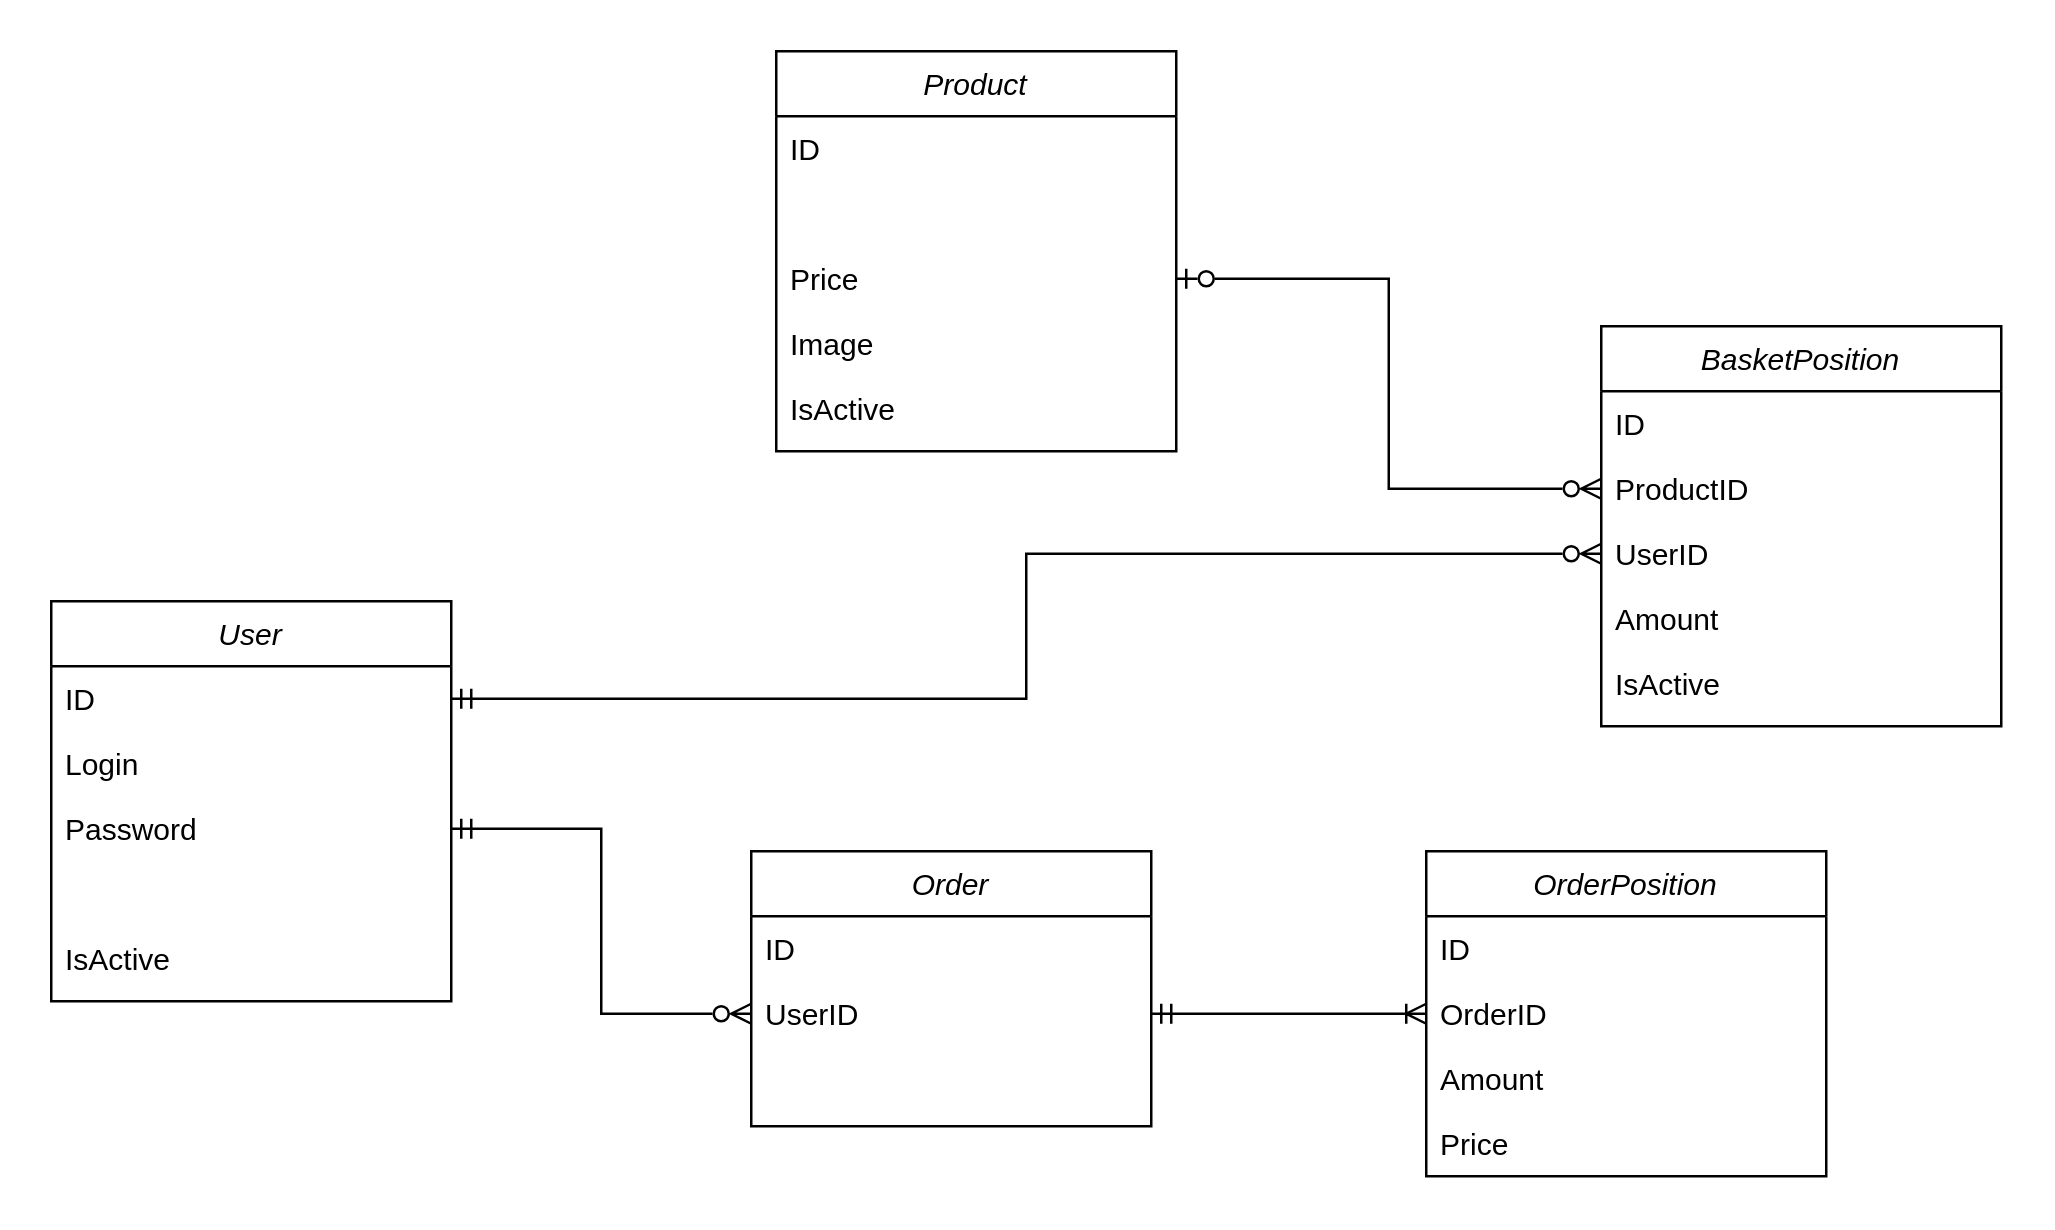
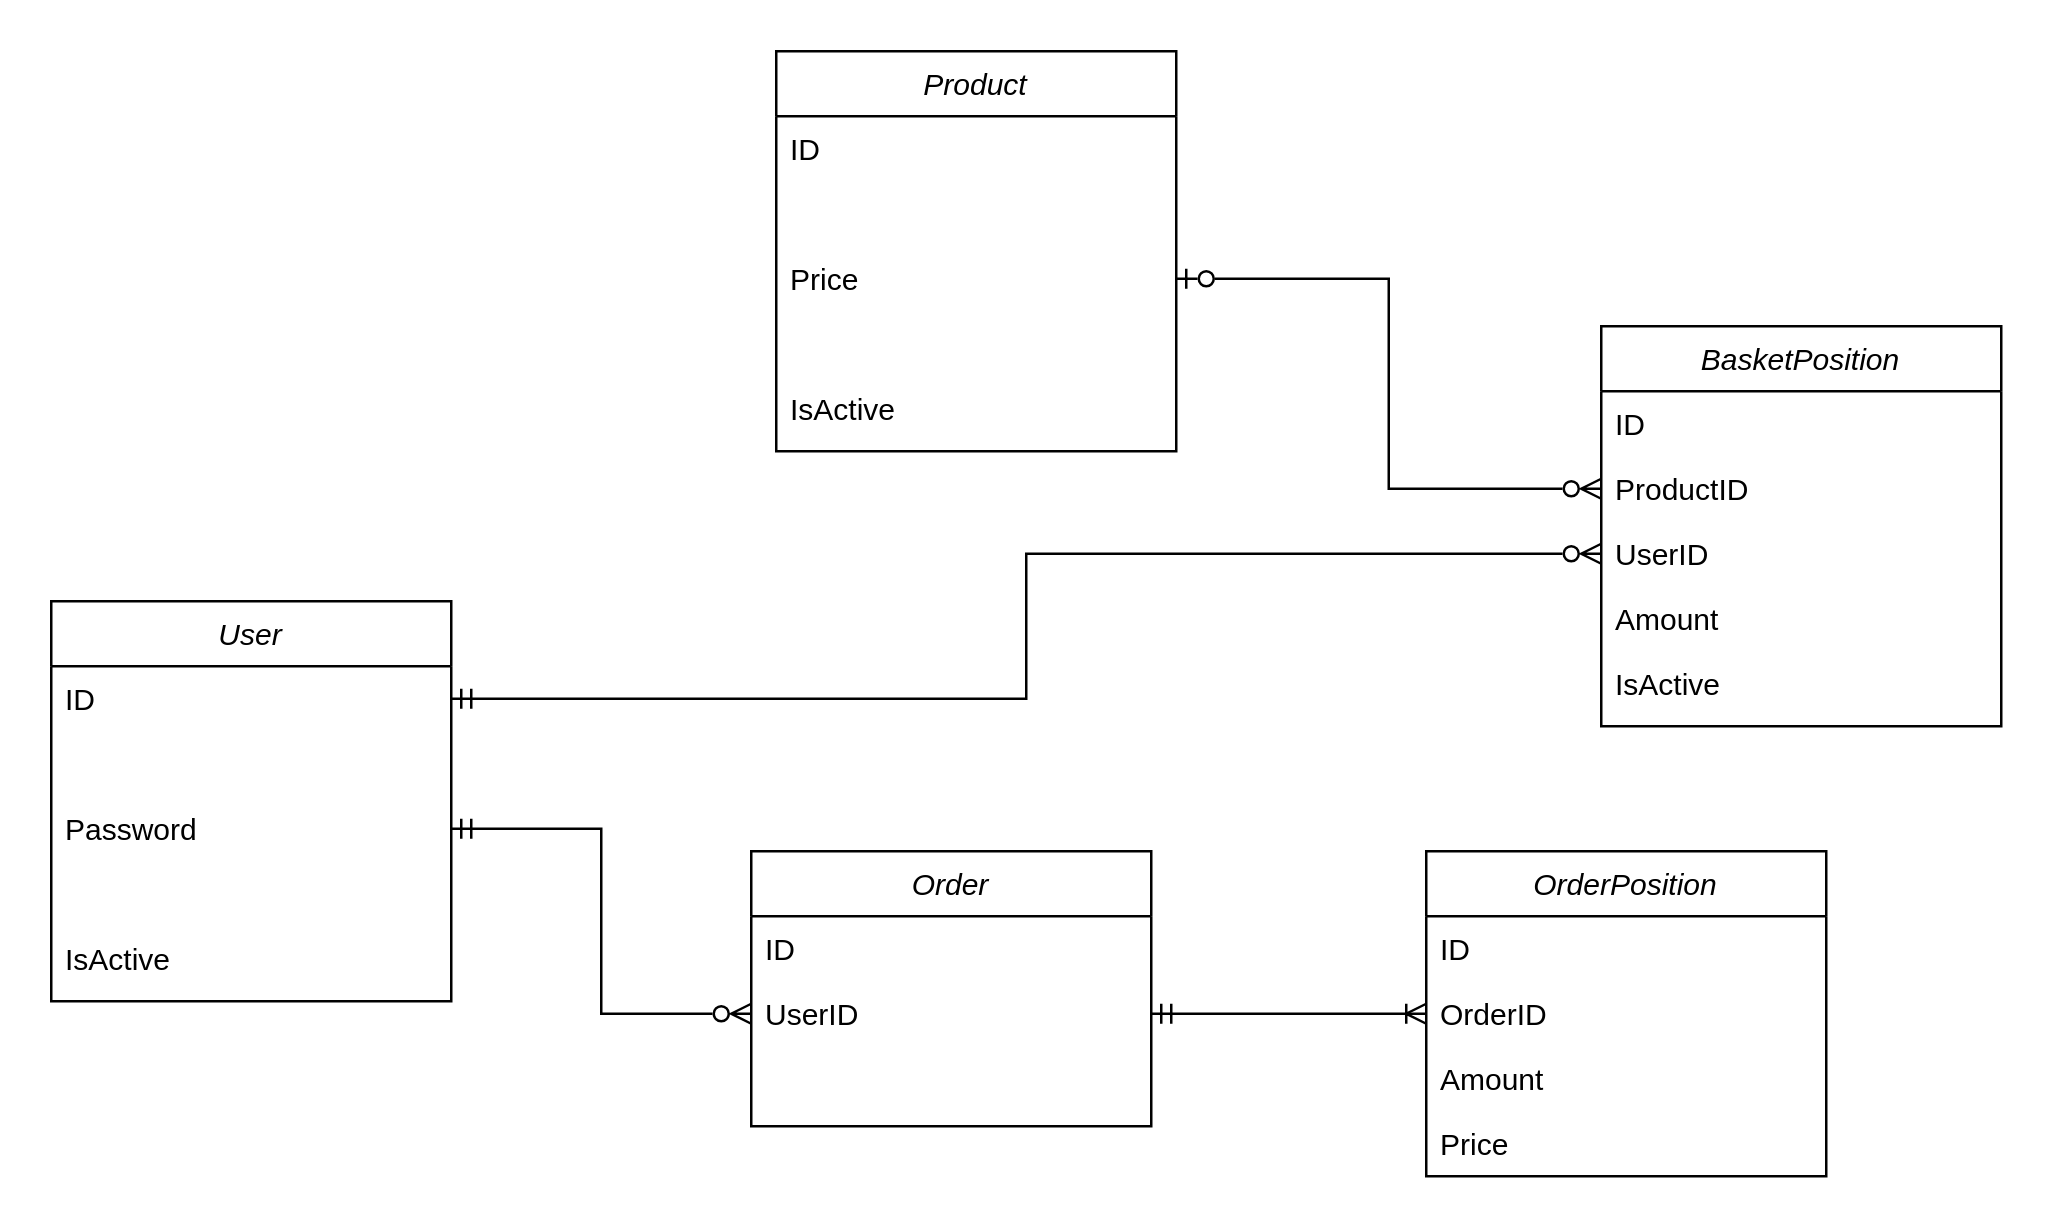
node "Image": removed
node "Login": removed
